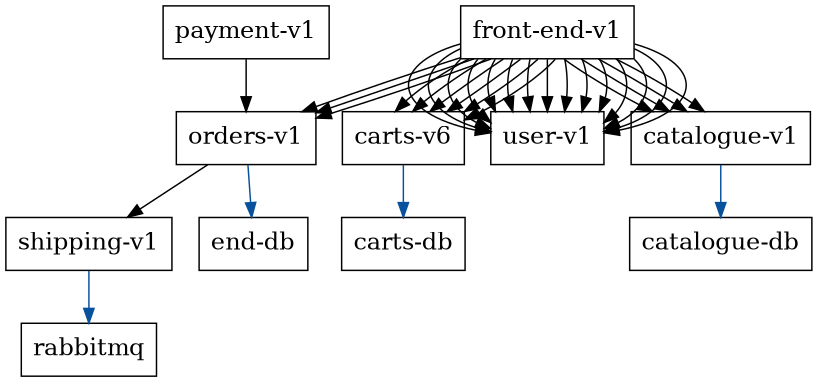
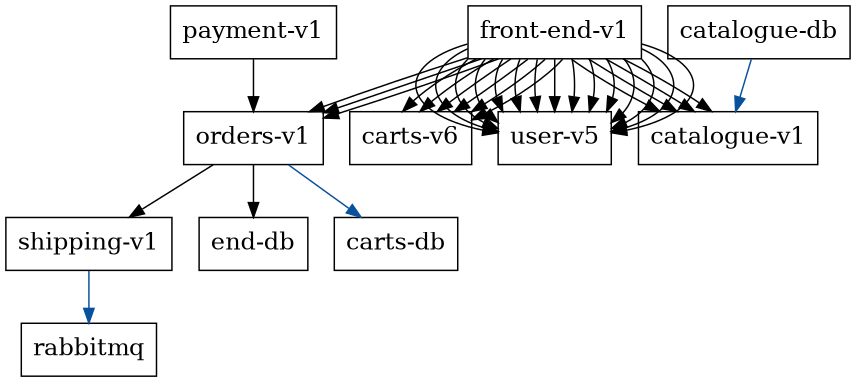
node "user-v1": label "user-v1" -> "user-v5"
edge "orders-v1" -> "end-db": color #08519c -> black
edge "carts-v6" -> "carts-db": now "orders-v1" -> "carts-db"
edge "catalogue-v1" -> "catalogue-db": reversed
